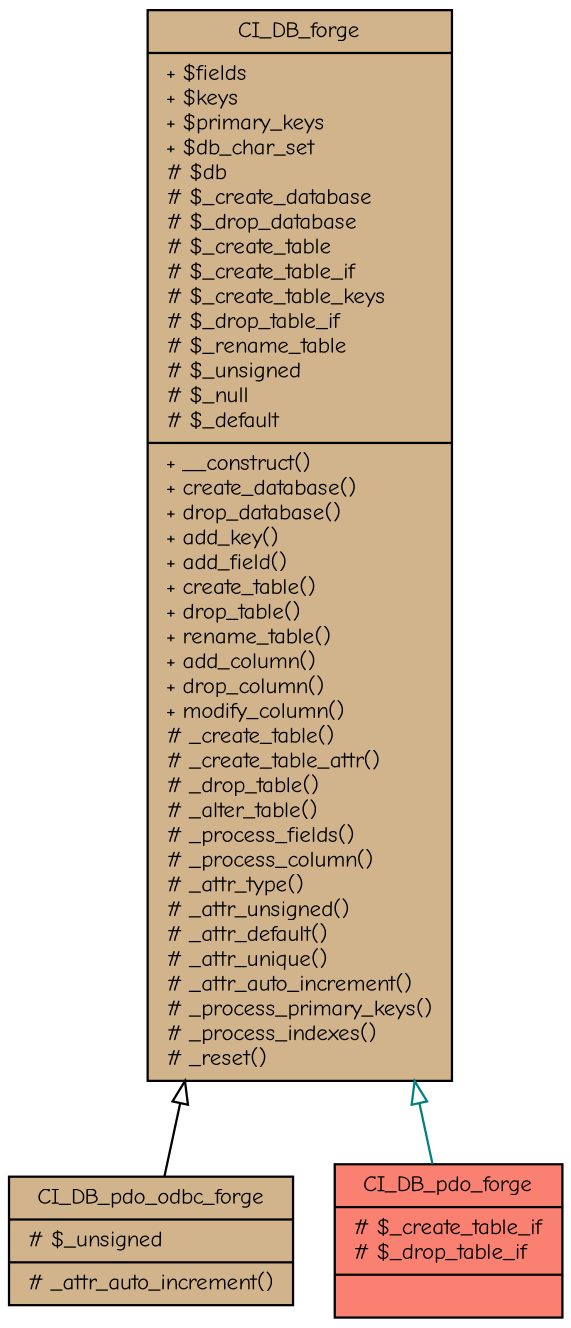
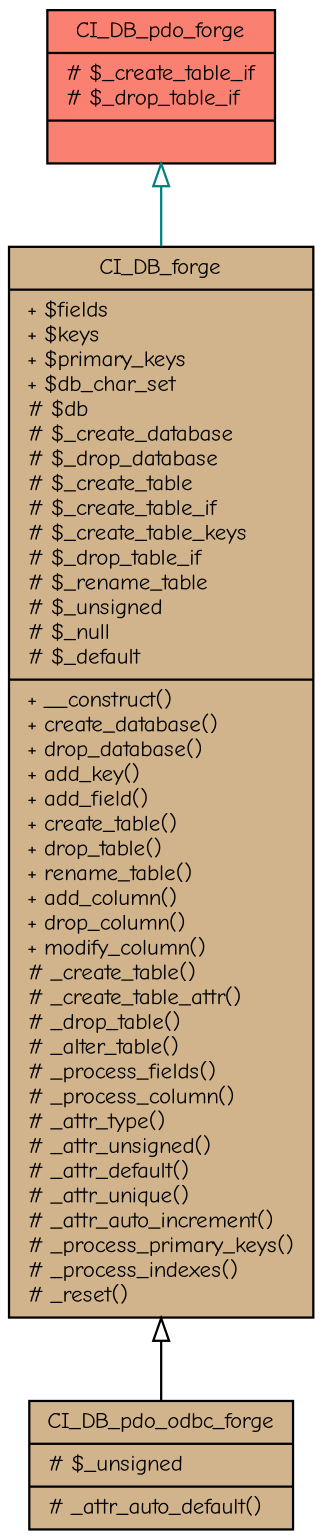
edge "CI_DB_pdo_forge" -> "CI_DB_forge": reversed
node "CI_DB_pdo_odbc_forge": text "# _attr_auto_increment()" -> "# _attr_auto_default()"
